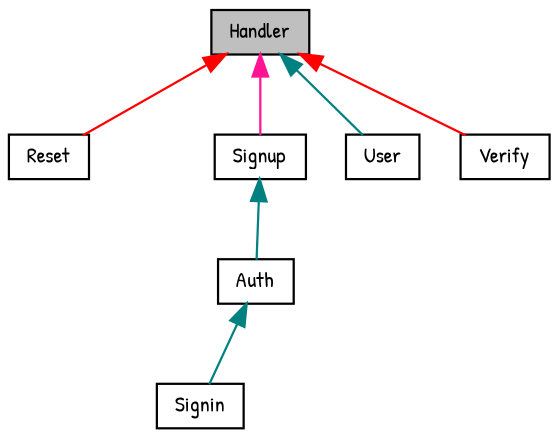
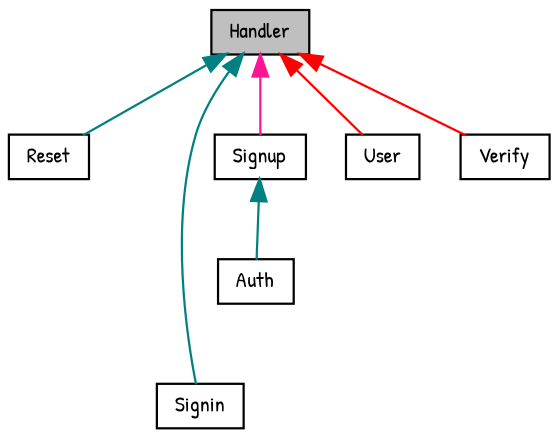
edge "Reset" -> "Handler": color red -> teal
edge "User" -> "Handler": color teal -> red
edge "Signin" -> "Auth": now "Signin" -> "Handler"
